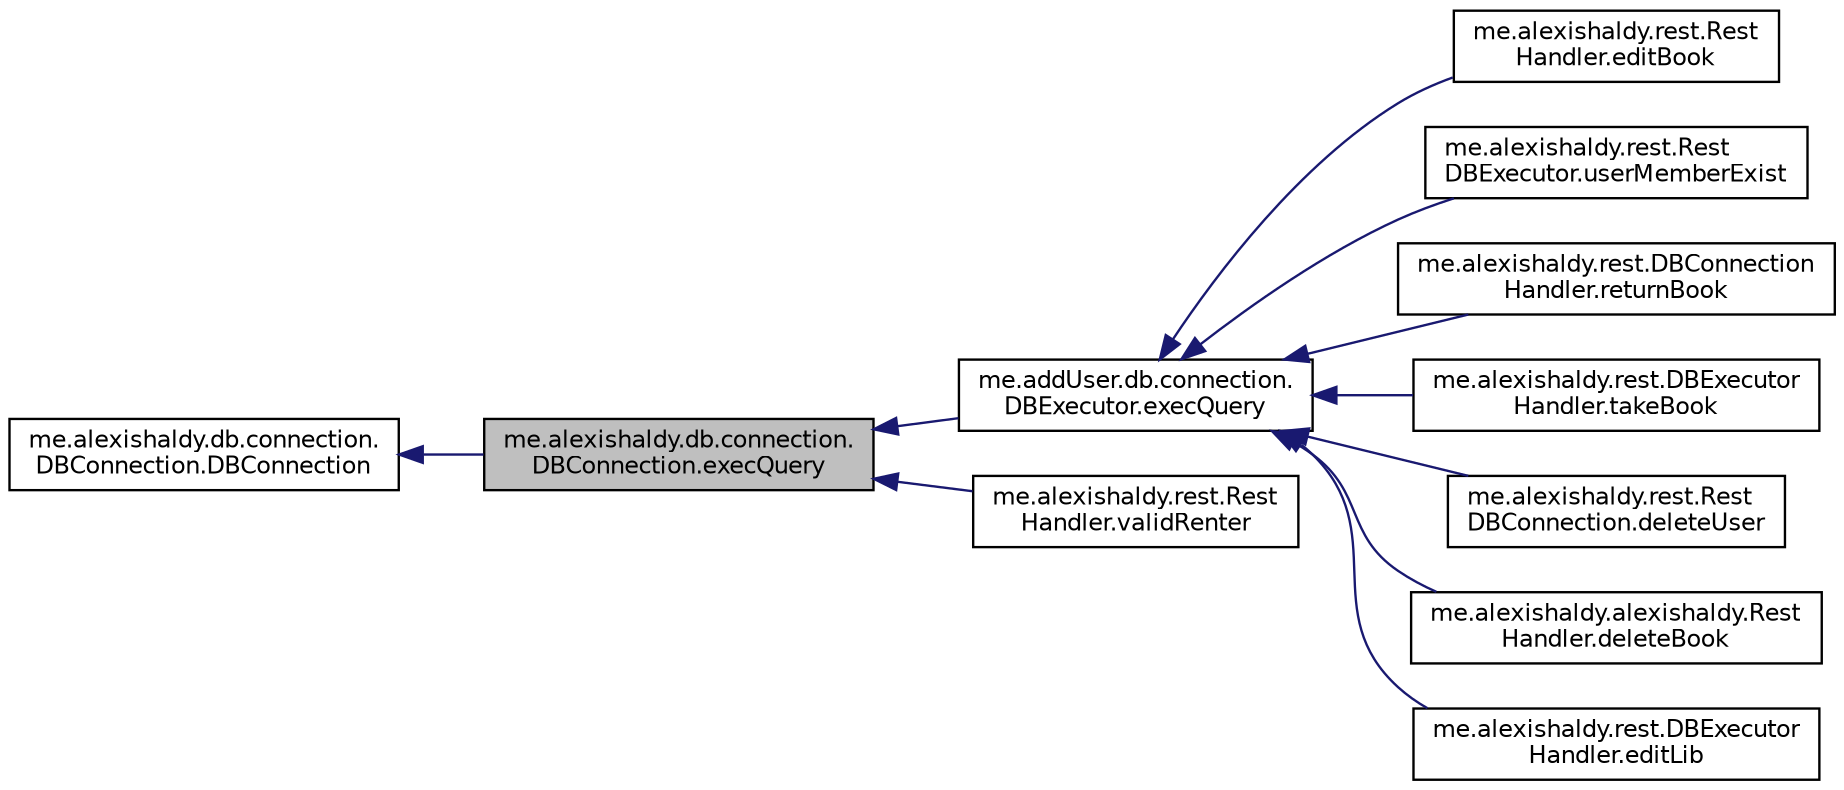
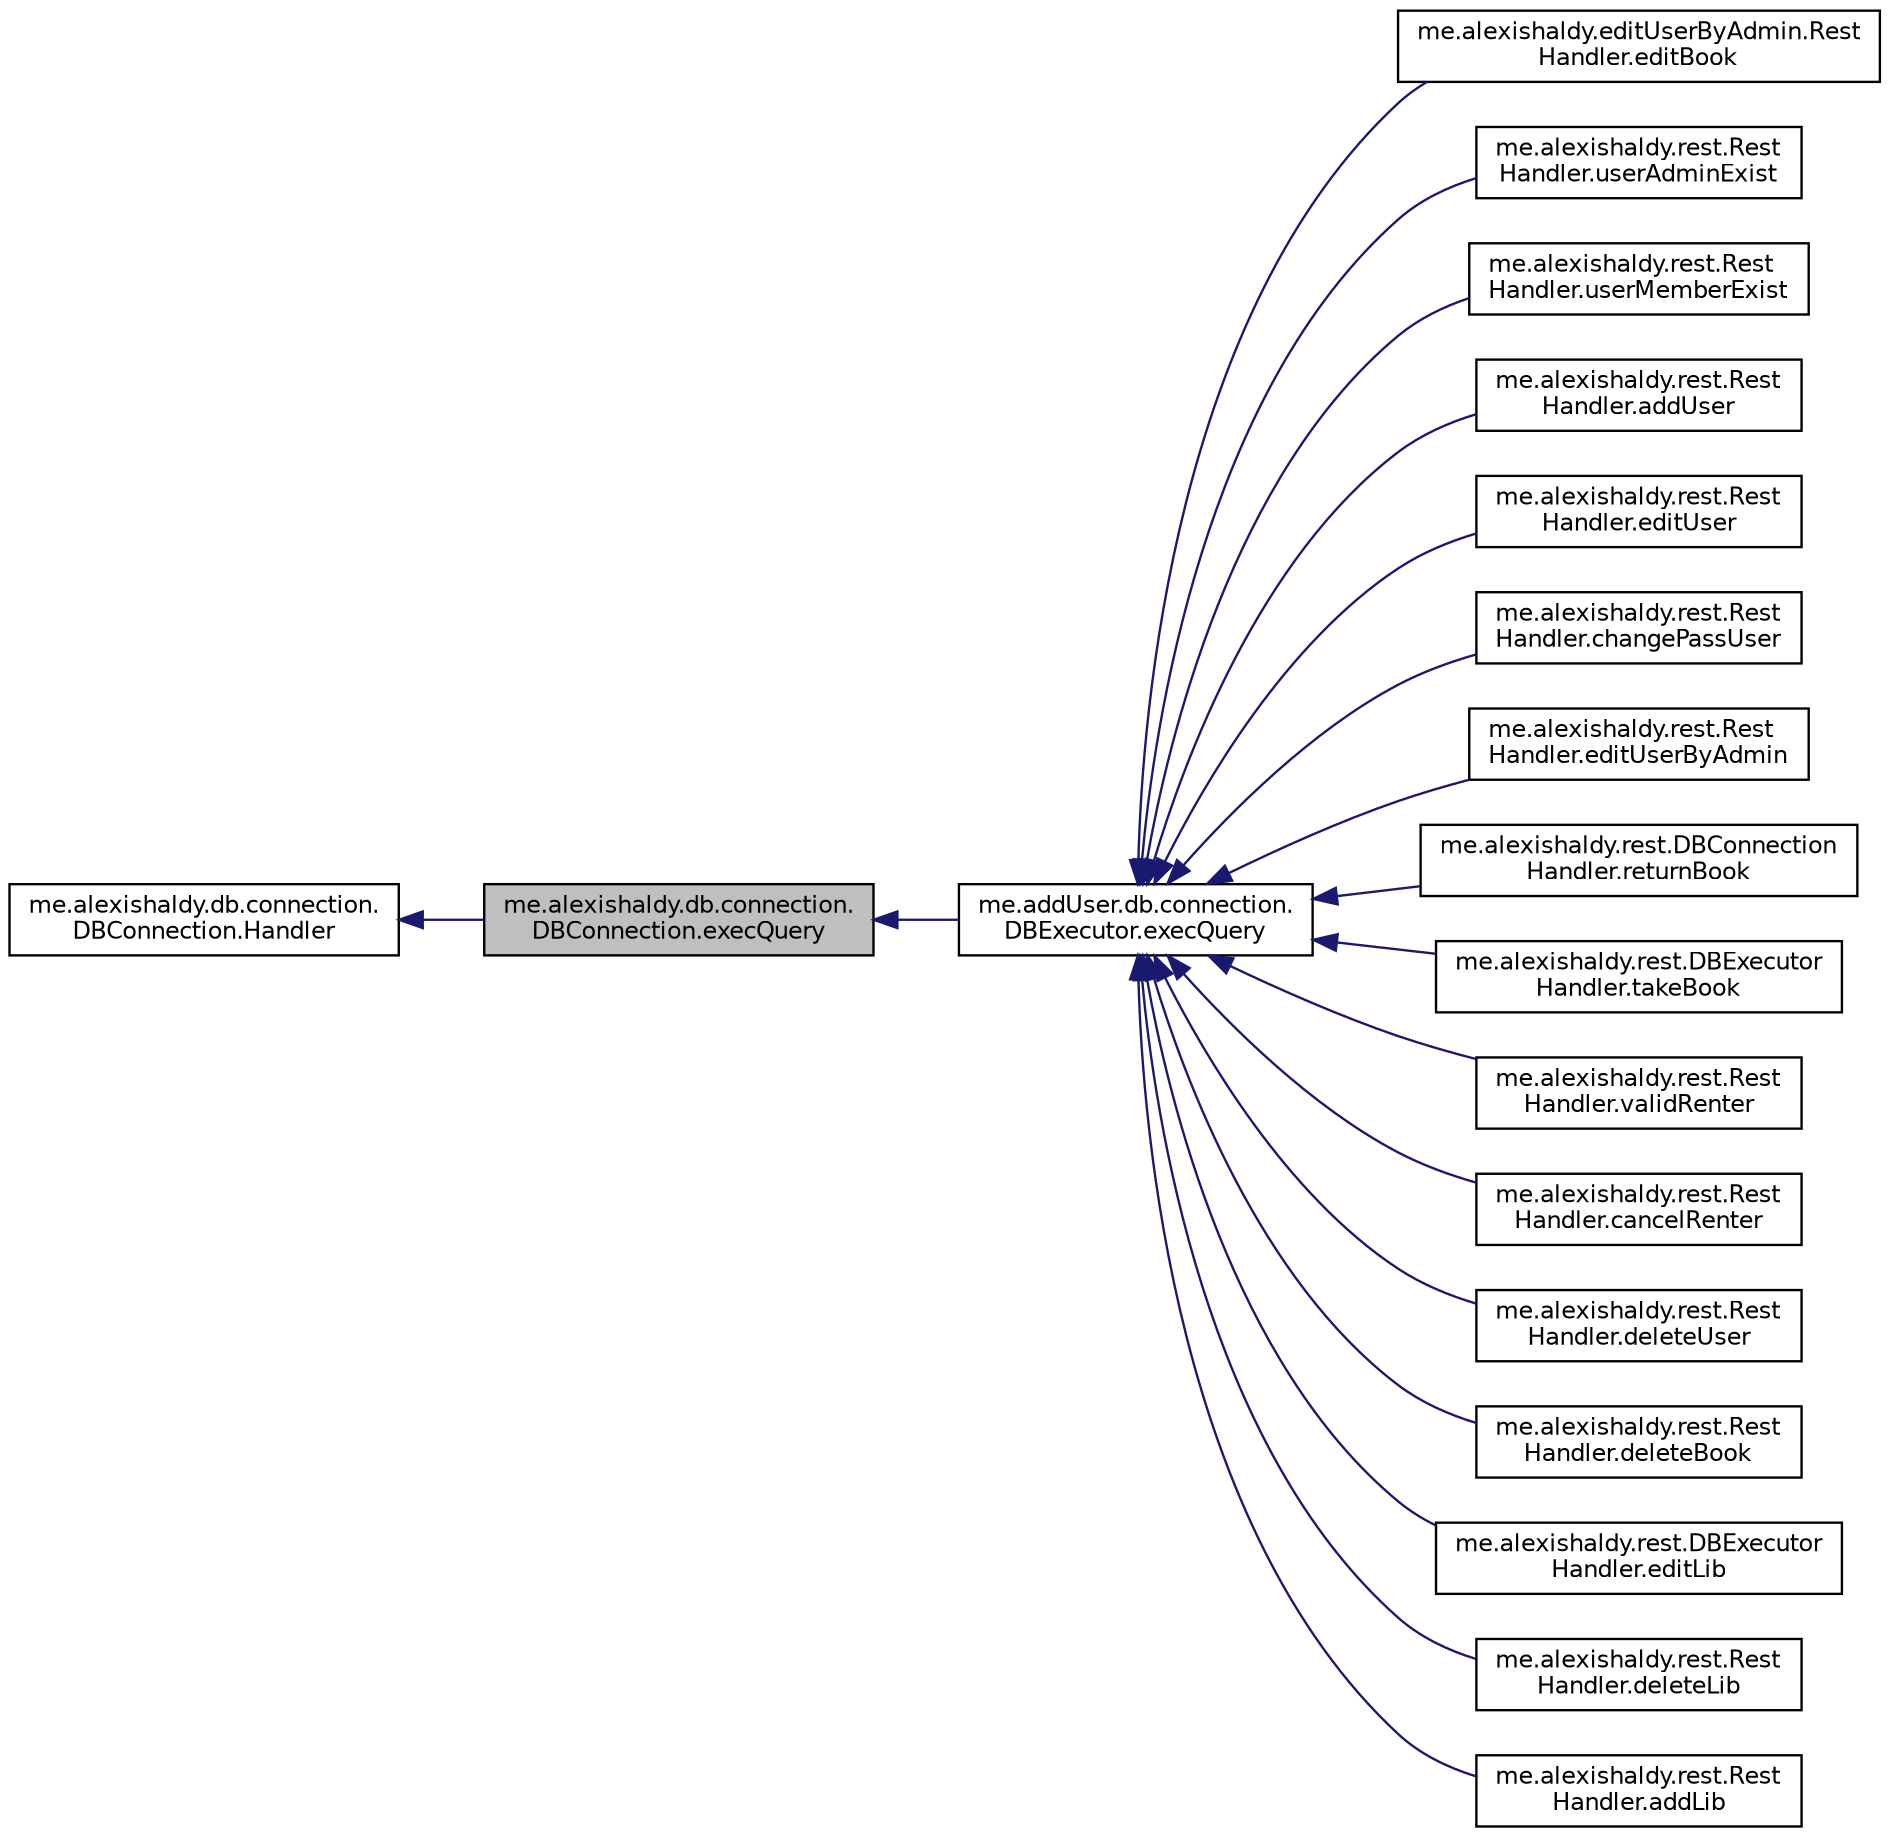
node "me.alexishaldy.rest.Rest Handler.editBook": label "me.alexishaldy.rest.Rest Handler.editBook" -> "me.alexishaldy.editUserByAdmin.Rest Handler.editBook"
node "me.alexishaldy.rest.Rest DBExecutor.userMemberExist": label "me.alexishaldy.rest.Rest DBExecutor.userMemberExist" -> "me.alexishaldy.rest.Rest Handler.userMemberExist"
node "me.alexishaldy.rest.Rest Handler.userAdminExist": added
node "me.alexishaldy.rest.Rest Handler.addUser": added
node "me.alexishaldy.db.connection. DBConnection.DBConnection": label "me.alexishaldy.db.connection. DBConnection.DBConnection" -> "me.alexishaldy.db.connection. DBConnection.Handler"
edge "me.alexishaldy.rest.Rest Handler.validRenter" -> "me.alexishaldy.db.connection. DBConnection.execQuery": now "me.alexishaldy.rest.Rest Handler.validRenter" -> "me.addUser.db.connection. DBExecutor.execQuery"
node "me.alexishaldy.rest.Rest DBConnection.deleteUser": label "me.alexishaldy.rest.Rest DBConnection.deleteUser" -> "me.alexishaldy.rest.Rest Handler.deleteUser"
node "me.alexishaldy.rest.Rest Handler.editUser": added
node "me.alexishaldy.alexishaldy.Rest Handler.deleteBook": label "me.alexishaldy.alexishaldy.Rest Handler.deleteBook" -> "me.alexishaldy.rest.Rest Handler.deleteBook"
node "me.alexishaldy.rest.Rest Handler.changePassUser": added
node "me.alexishaldy.rest.Rest Handler.editUserByAdmin": added
node "me.alexishaldy.rest.Rest Handler.cancelRenter": added
node "me.alexishaldy.rest.Rest Handler.deleteLib": added
node "me.alexishaldy.rest.Rest Handler.addLib": added
